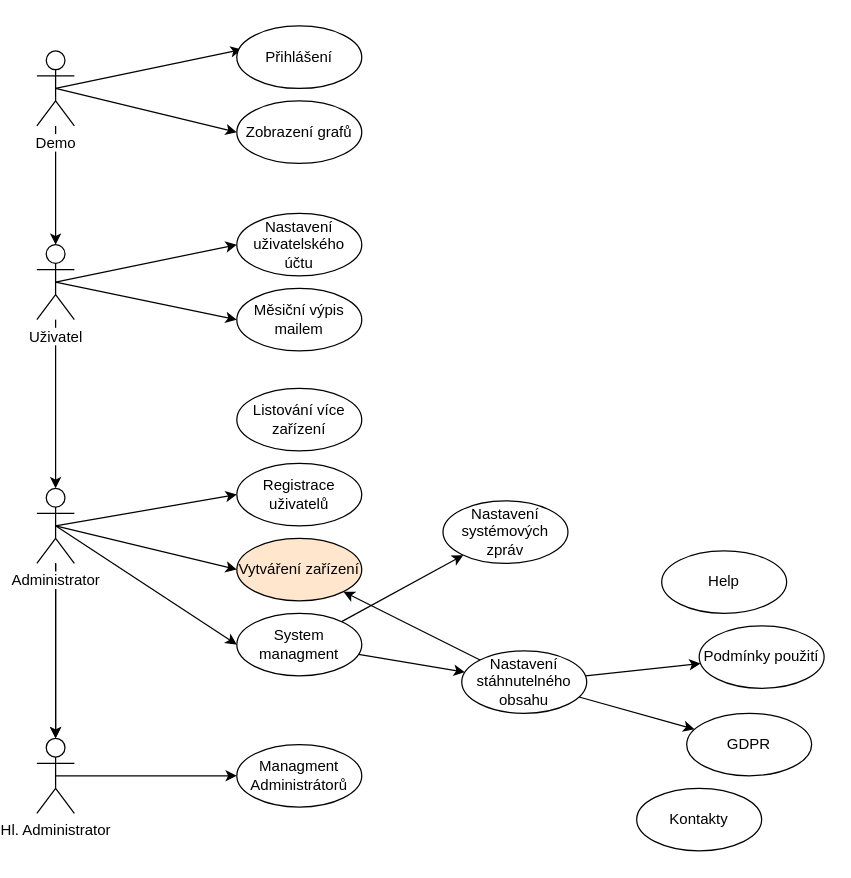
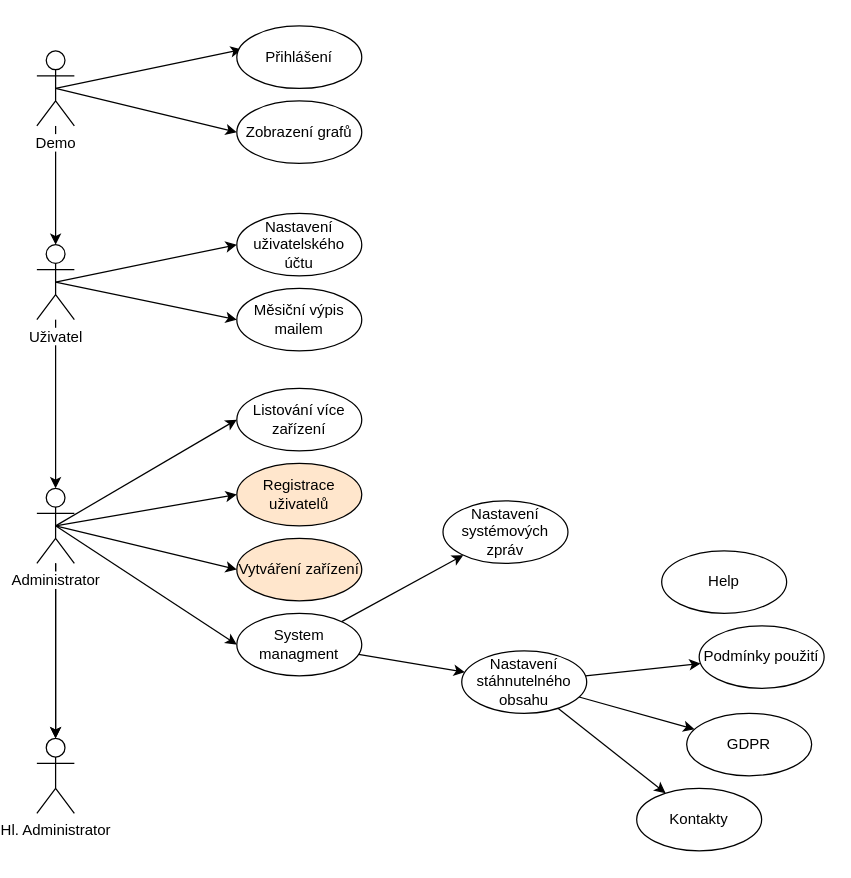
edge "Administrator" -> "Listování více zařízení": added
node "Registrace uživatelů": fillcolor #ffffff -> #ffe6cc
edge "Nastavení stáhnutelného obsahu" -> "Vytváření zařízení": now "Nastavení stáhnutelného obsahu" -> "Kontakty"
edge "Hl. Administrator" -> "Managment Administrátorů": removed
node "Managment Administrátorů": removed
